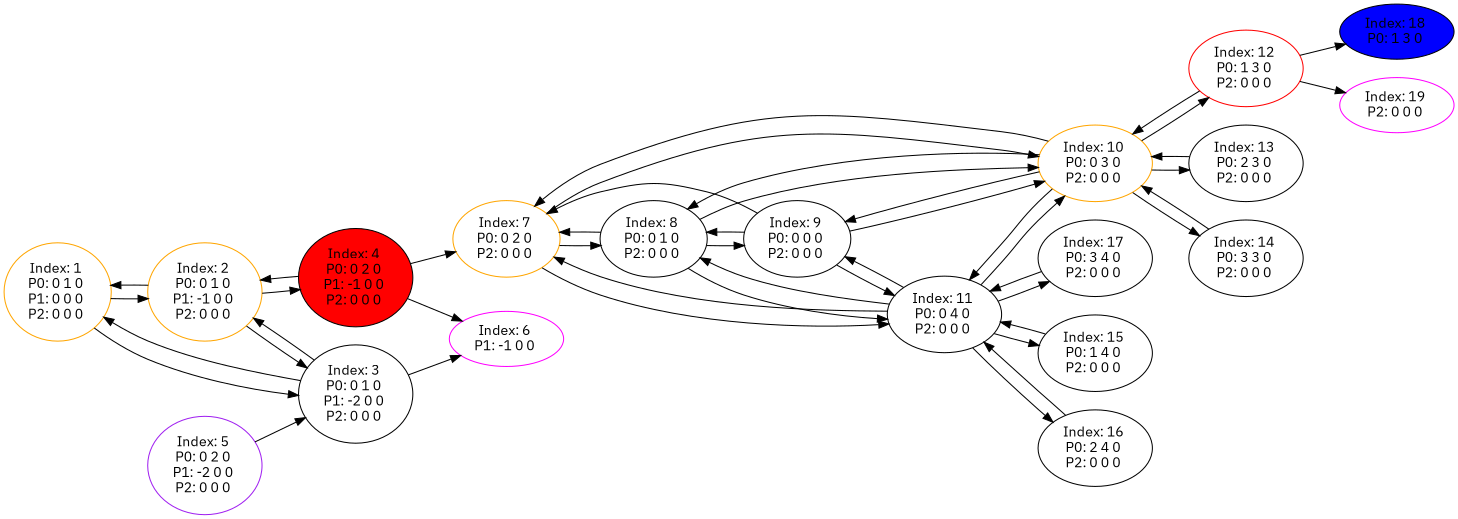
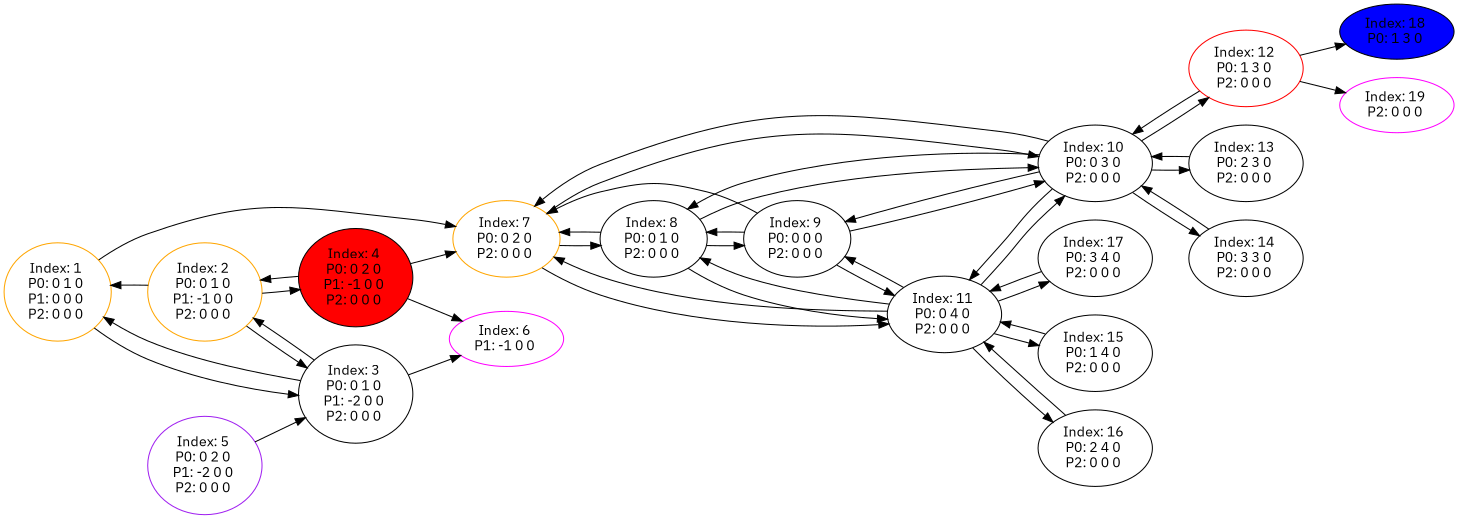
node "Index: 10 P0: 0 3 0 P2: 0 0 0": color orange -> black
edge "Index: 1 P0: 0 1 0 P1: 0 0 0 P2: 0 0 0" -> "Index: 2 P0: 0 1 0 P1: -1 0 0 P2: 0 0 0": now "Index: 1 P0: 0 1 0 P1: 0 0 0 P2: 0 0 0" -> "Index: 7 P0: 0 2 0 P2: 0 0 0"
